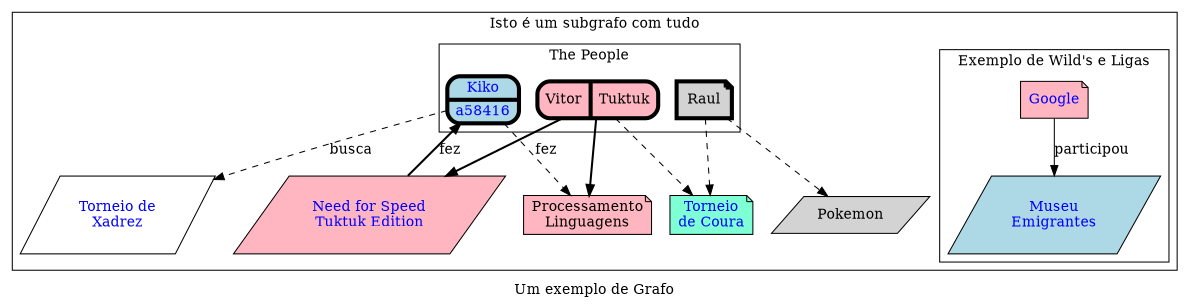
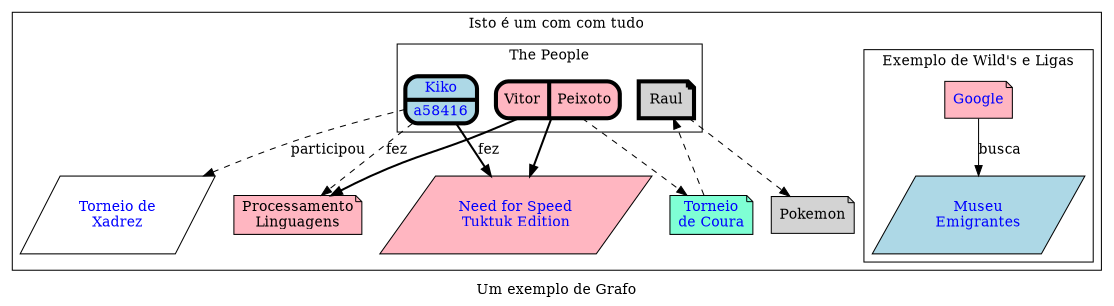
cluster "Isto é um subgrafo com tudo": label "Isto é um subgrafo com tudo" -> "Isto é um com com tudo"
node "Vitor": text "Tuktuk" -> "Peixoto"
edge "Kiko" -> "Torneio de Xadrez": label "busca" -> "participou"
edge "Google" -> "Museu Emigrantes": label "participou" -> "busca"
edge "Raul" -> "Torneio de Coura": reversed
edge "Need for Speed Tuktuk Edition" -> "Kiko": reversed
node "Pokemon": shape parallelogram -> note
